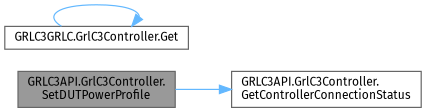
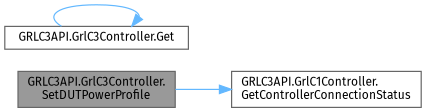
node "GRLC3GRLC.GrlC3Controller.Get": label "GRLC3GRLC.GrlC3Controller.Get" -> "GRLC3API.GrlC3Controller.Get"
node "GRLC3API.GrlC3Controller. GetControllerConnectionStatus": label "GRLC3API.GrlC3Controller. GetControllerConnectionStatus" -> "GRLC3API.GrlC1Controller. GetControllerConnectionStatus"
